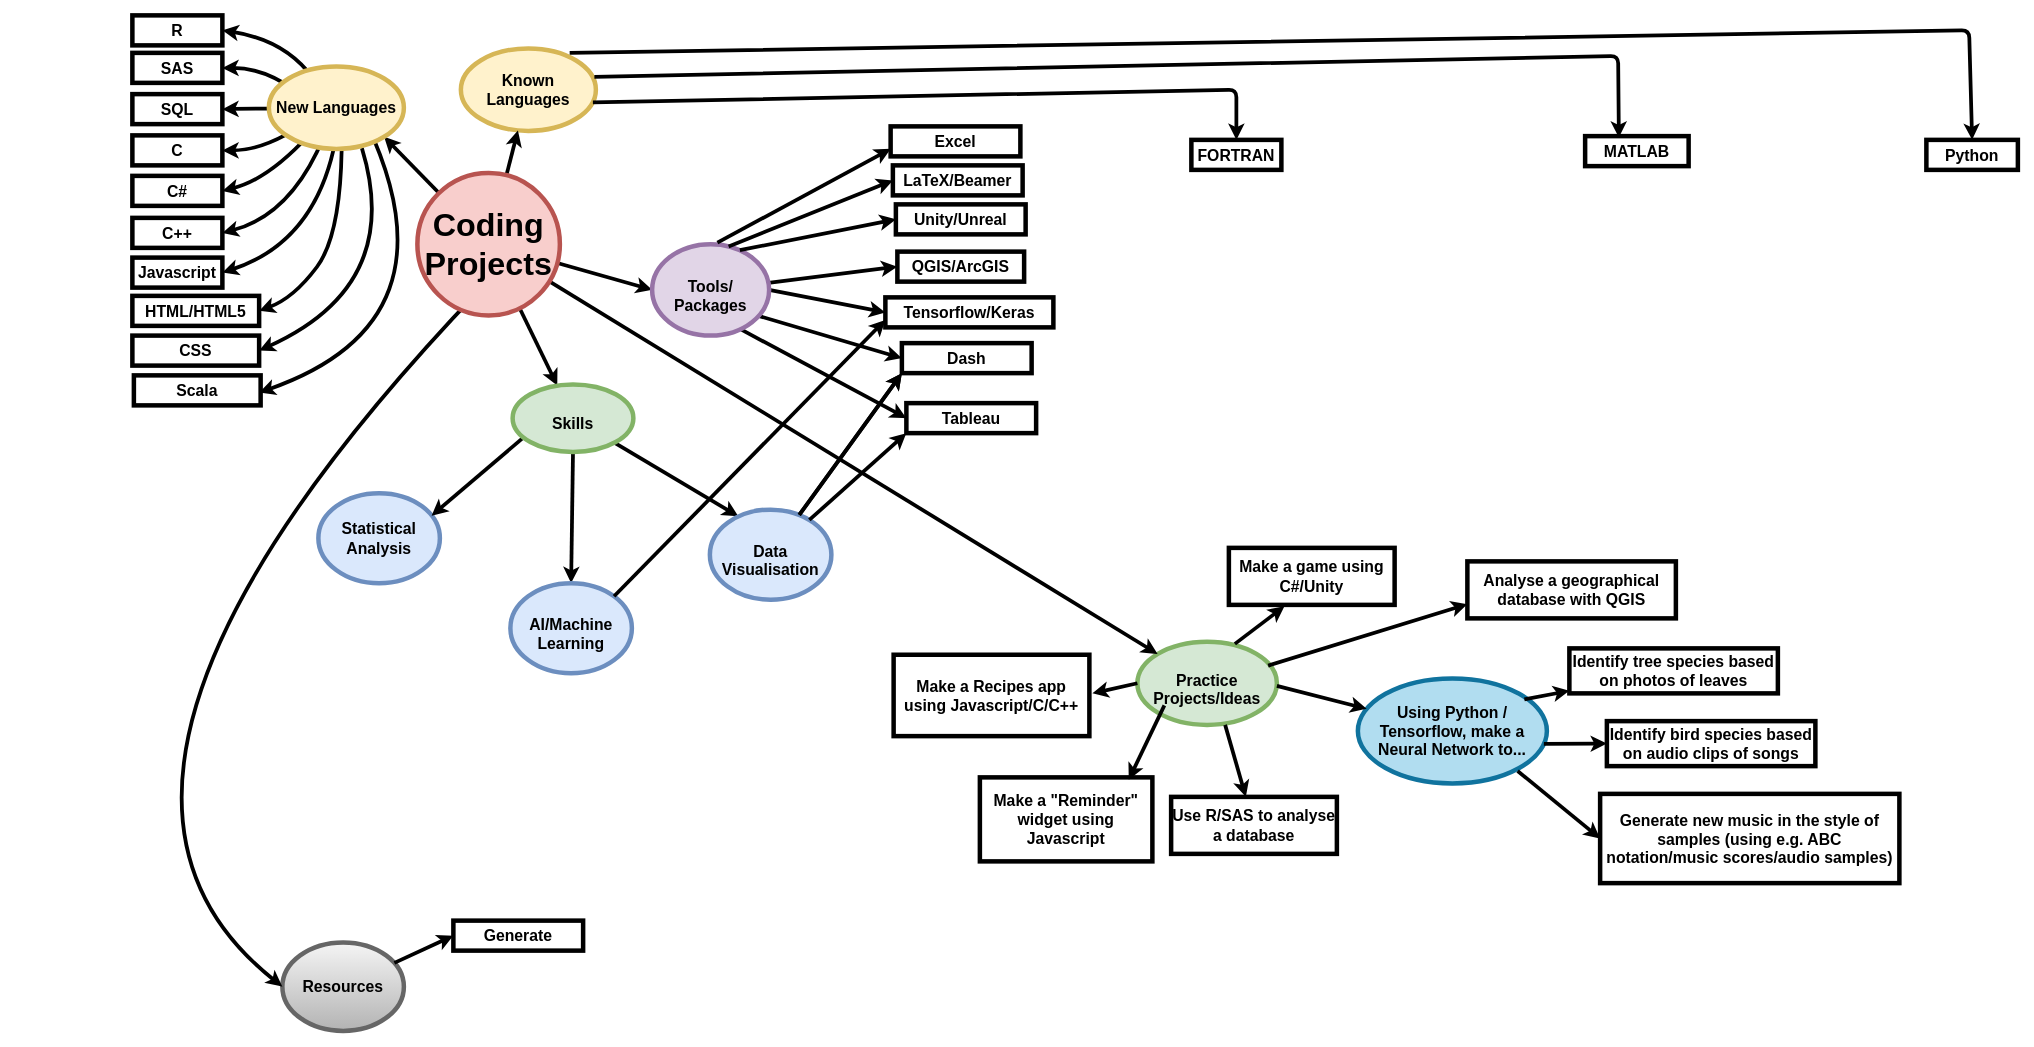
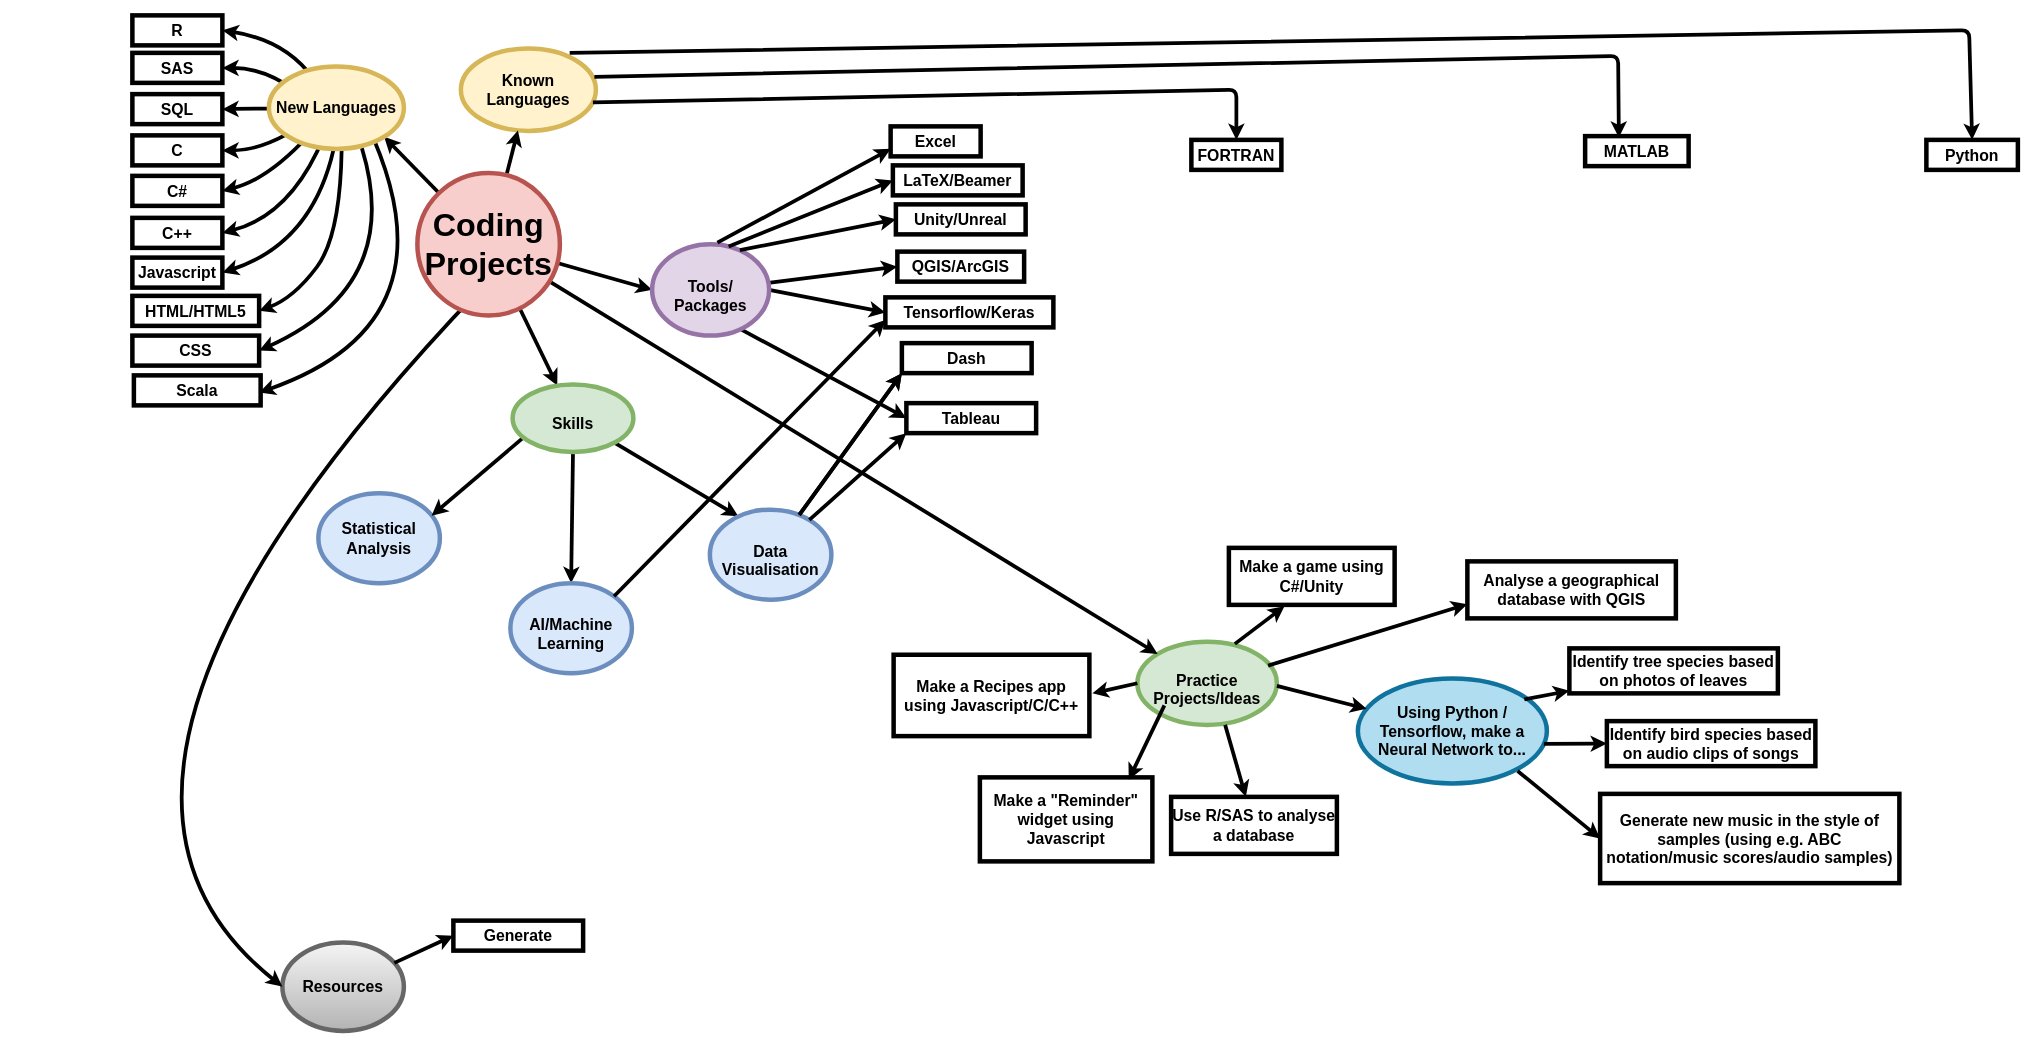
node "Excel": size 130x30 -> 90x30
edge "Tools/ Packages" -> "Dash": removed
